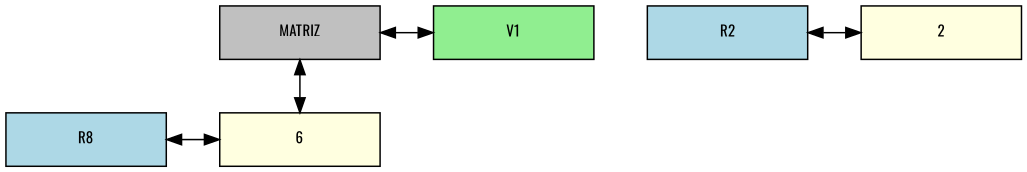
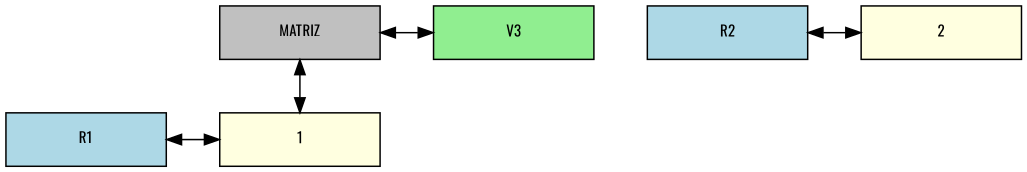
node "V1": label "V1" -> "V3"
node "R8": label "R8" -> "R1"
node "6": label "6" -> "1"
